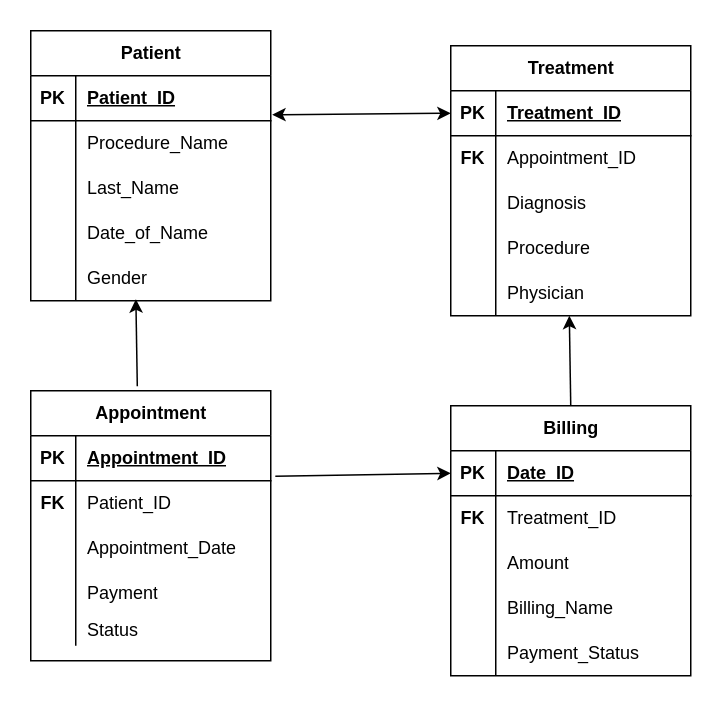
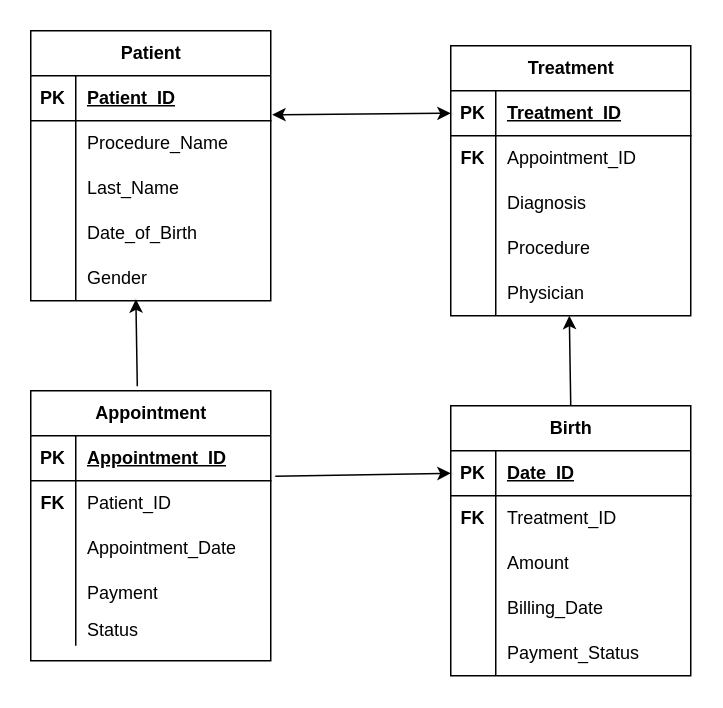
node "Date_of_Name": label "Date_of_Name" -> "Date_of_Birth"
node "Billing": label "Billing" -> "Birth"
node "Billing_Name": label "Billing_Name" -> "Billing_Date"
